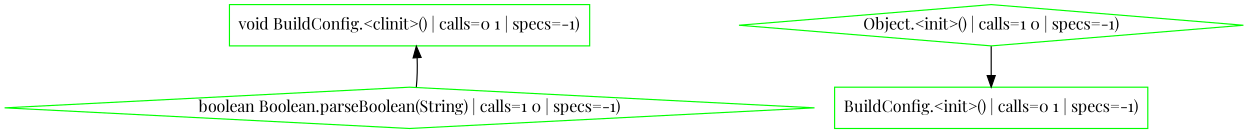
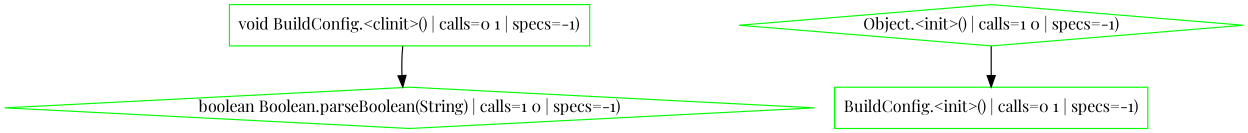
edge "boolean Boolean.parseBoolean(String) | calls=1 0 | specs=-1)" -> "void BuildConfig.<clinit>() | calls=0 1 | specs=-1)": reversed
